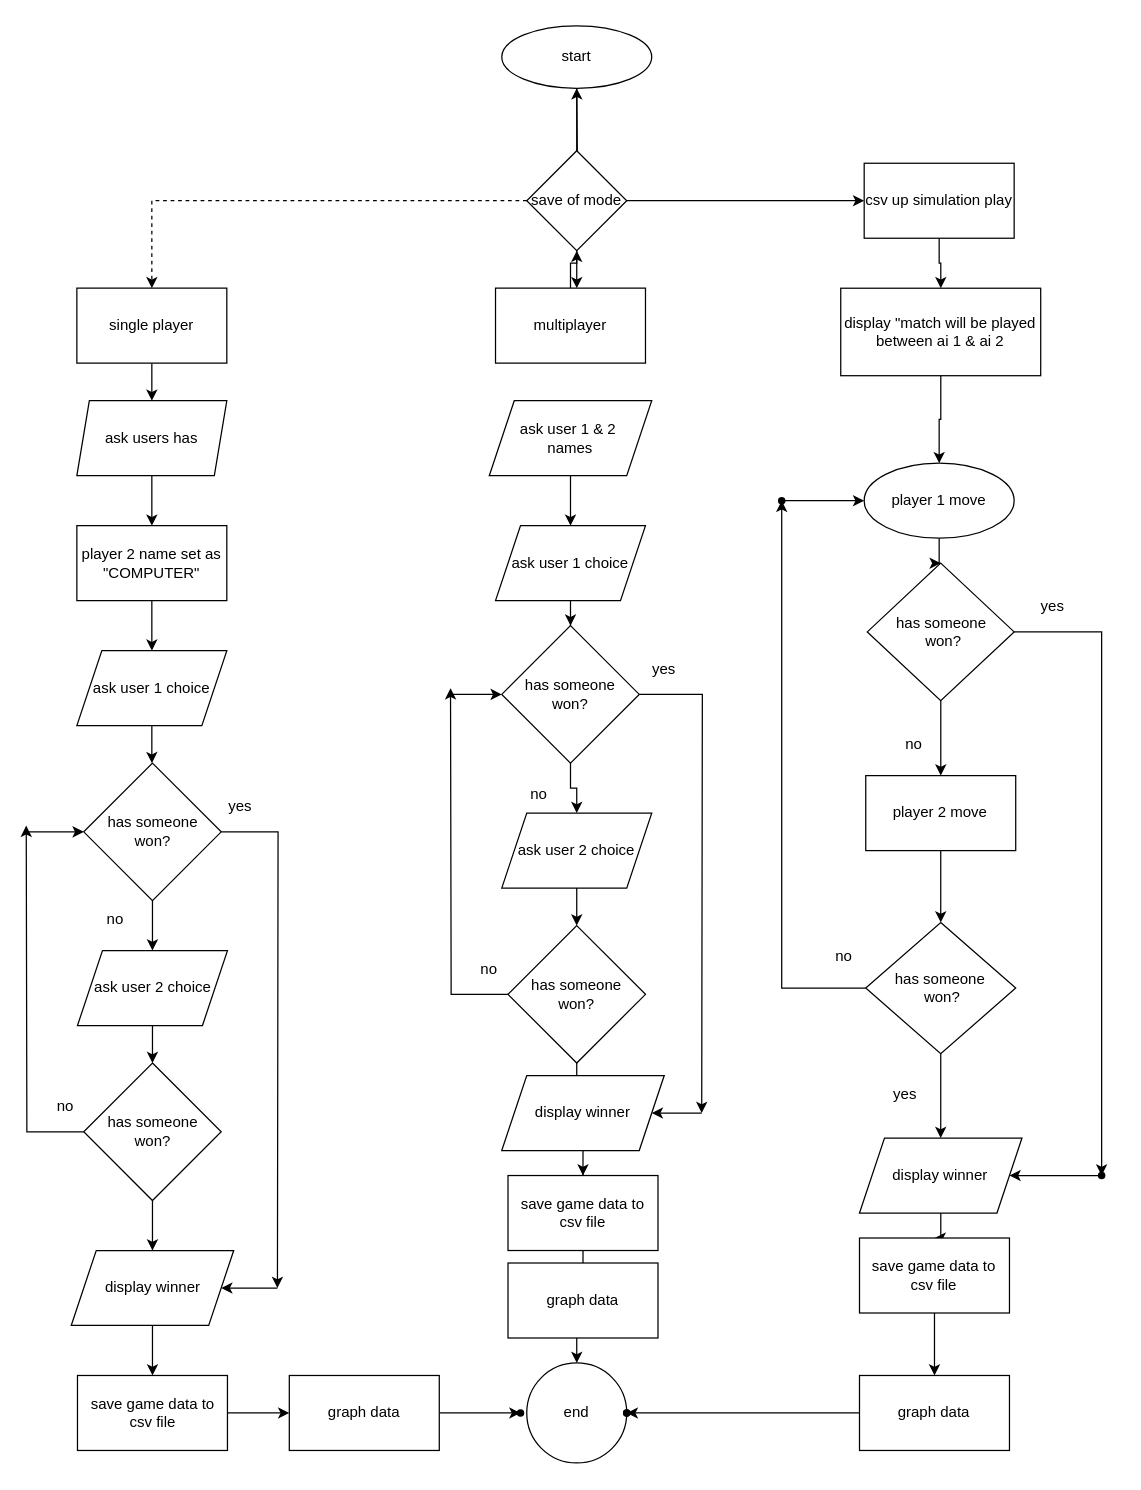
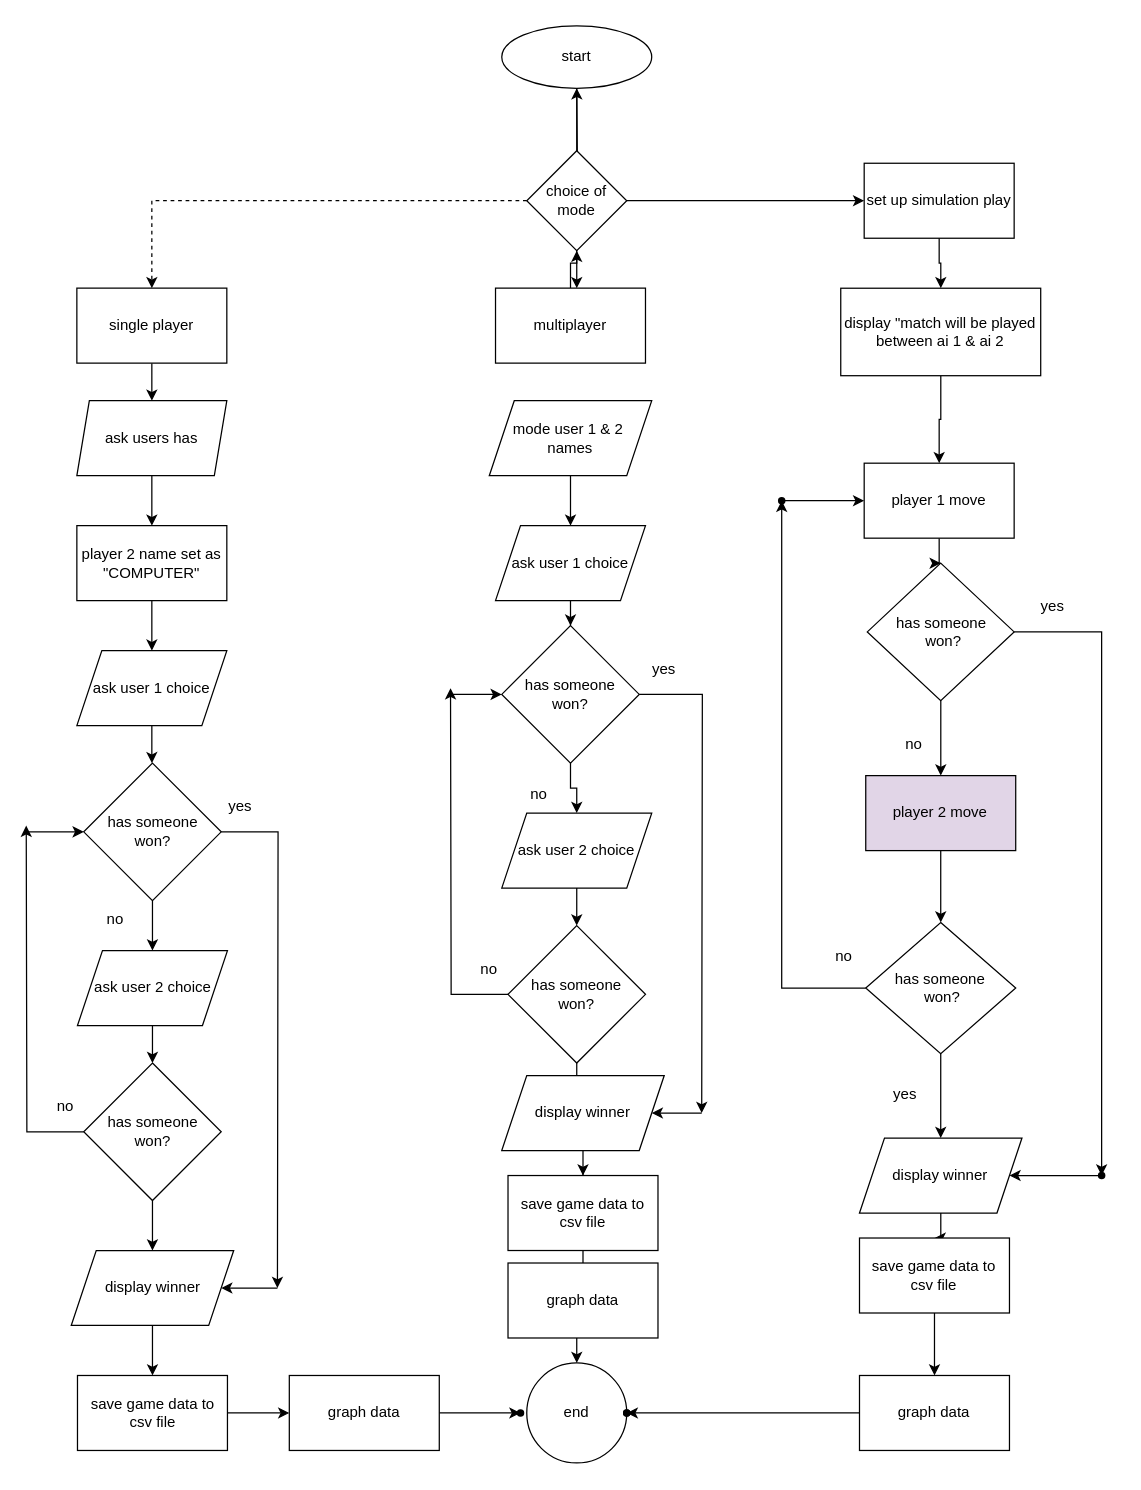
node "save of mode": label "save of mode" -> "choice of mode"
node "csv up simulation play": label "csv up simulation play" -> "set up simulation play"
node "ask user 1 & 2 names": label "ask user 1 & 2 names" -> "mode user 1 & 2 names"
node "player 1 move": shape ellipse -> rectangle
node "player 2 move": fillcolor #ffffff -> #e1d5e7
